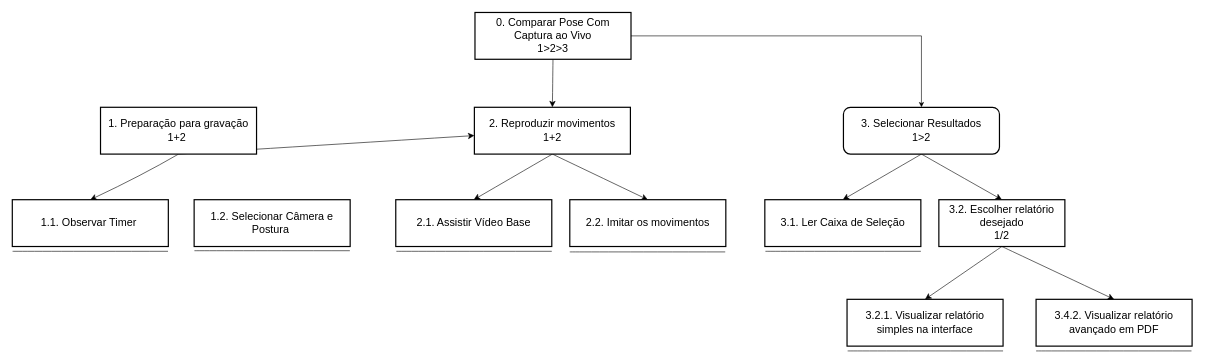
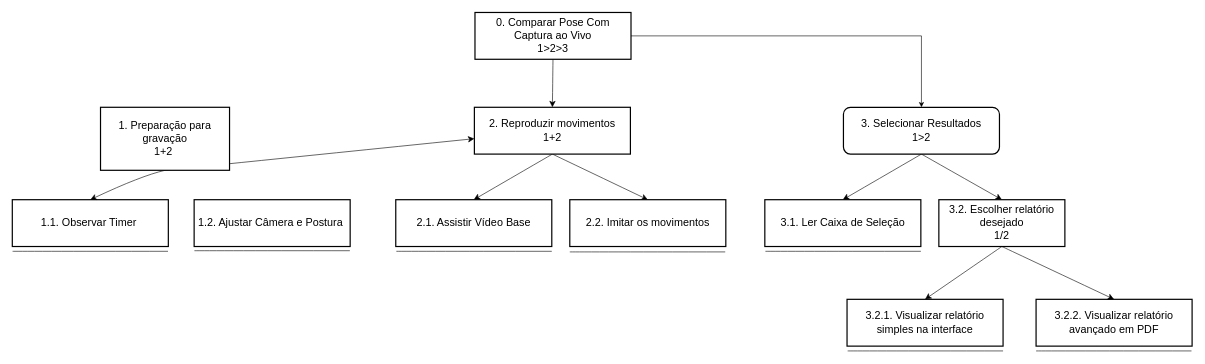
node "1. Preparação para gravação 1+2": size 156x47 -> 129x63
node "1.2. Selecionar Câmera e Postura": label "1.2. Selecionar Câmera e Postura" -> "1.2. Ajustar Câmera e Postura"
node "3.4.2. Visualizar relatório avançado em PDF": label "3.4.2. Visualizar relatório avançado em PDF" -> "3.2.2. Visualizar relatório avançado em PDF"
